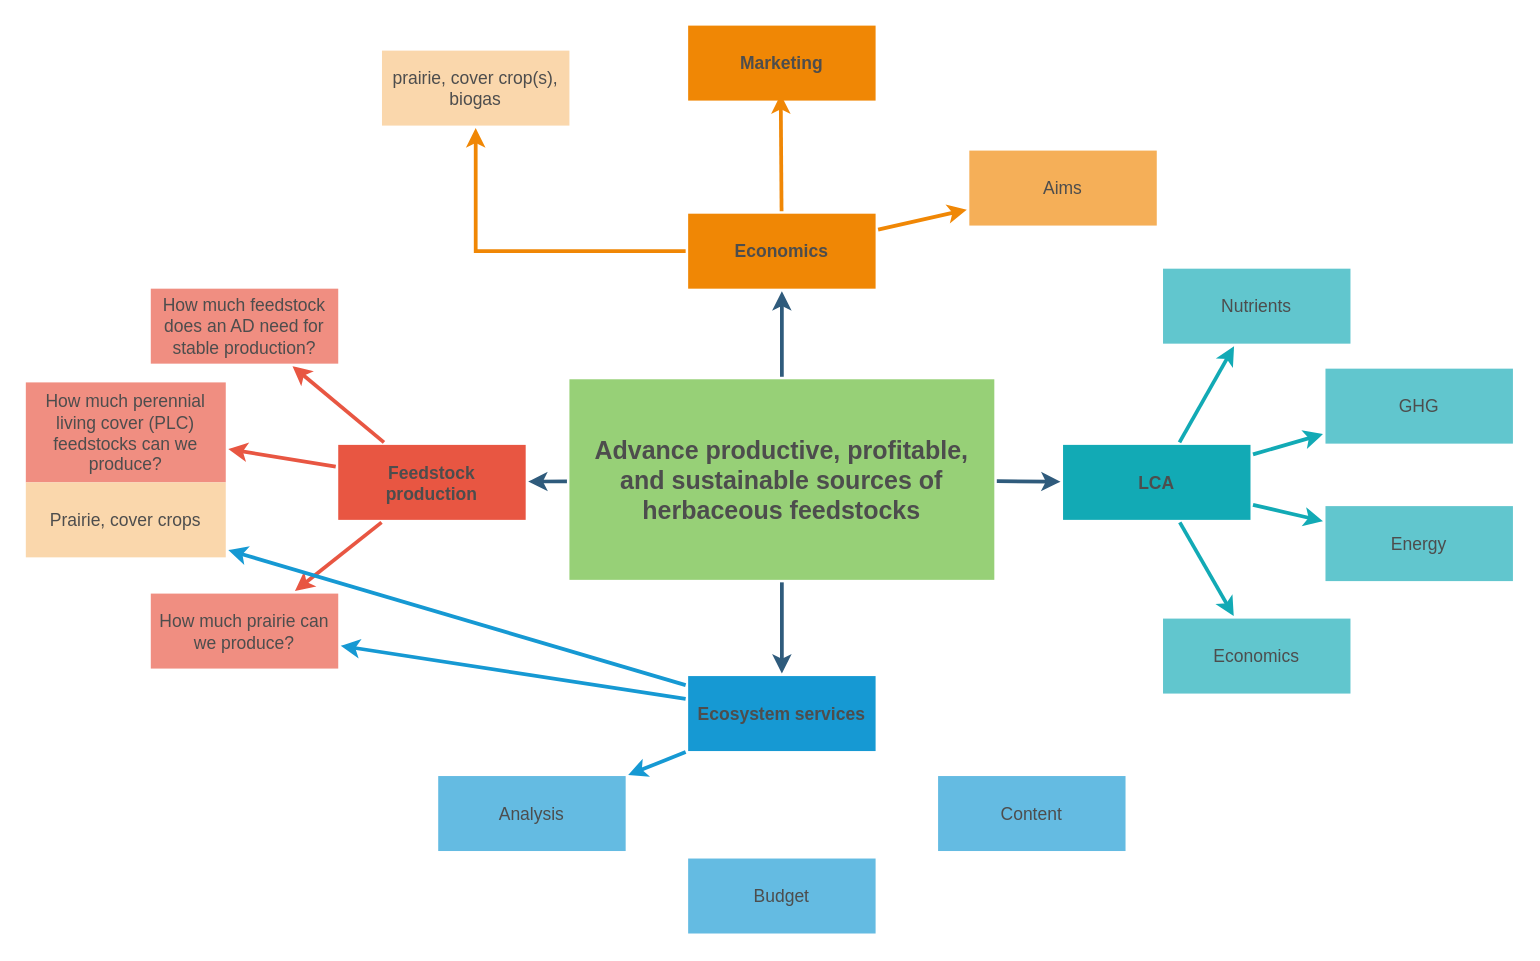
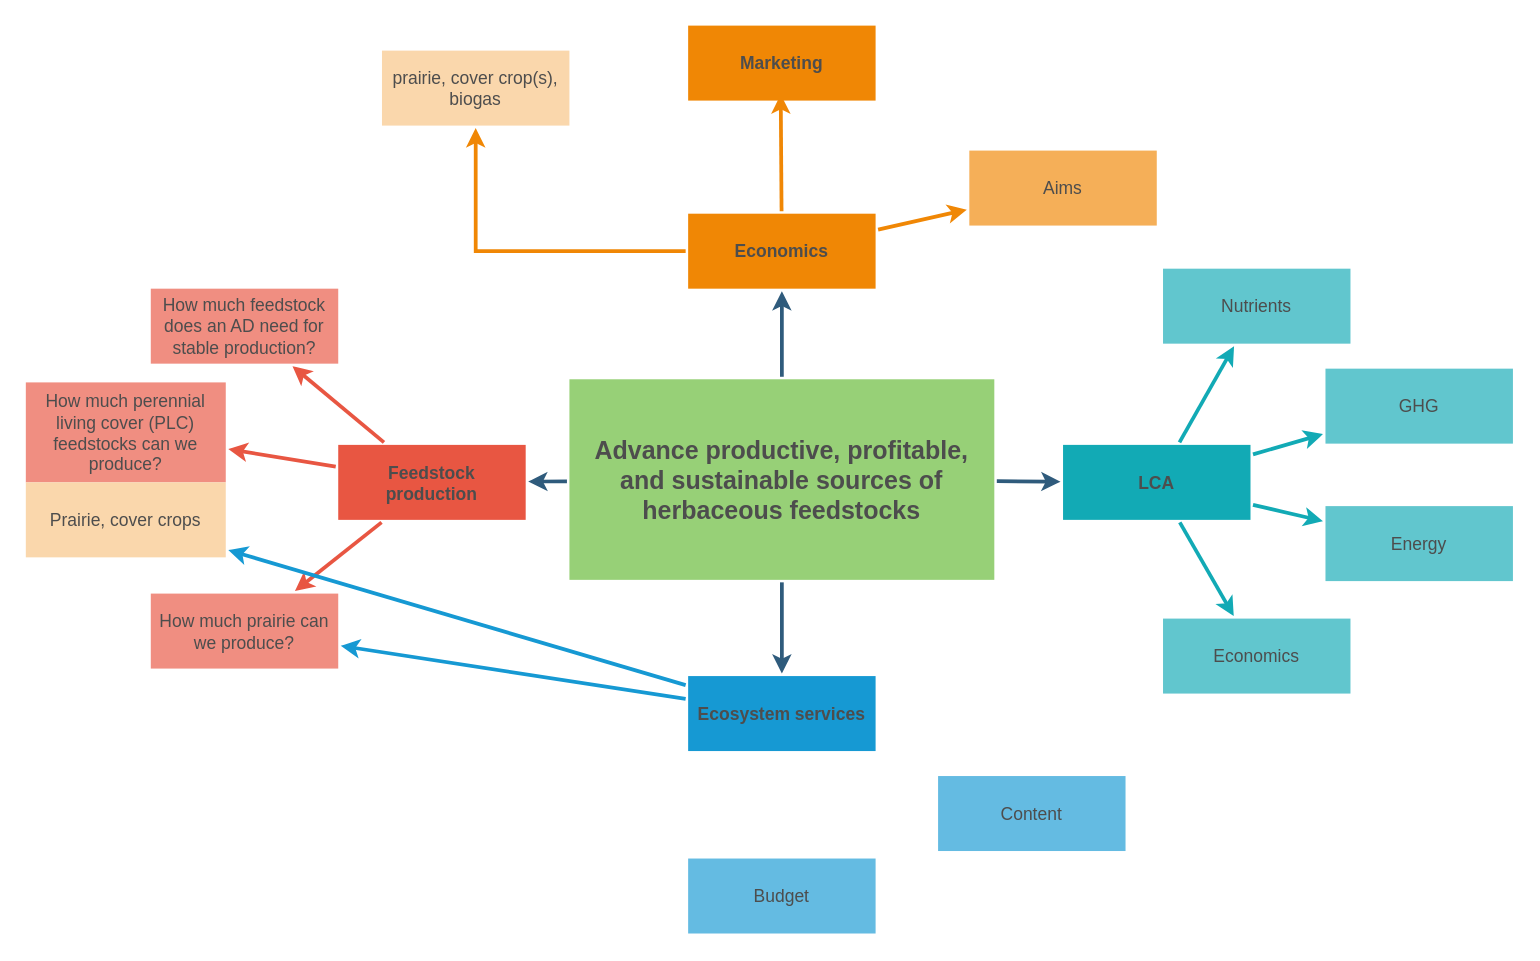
edge "Ecosystem services" -> "Analysis": removed
node "Analysis": removed
